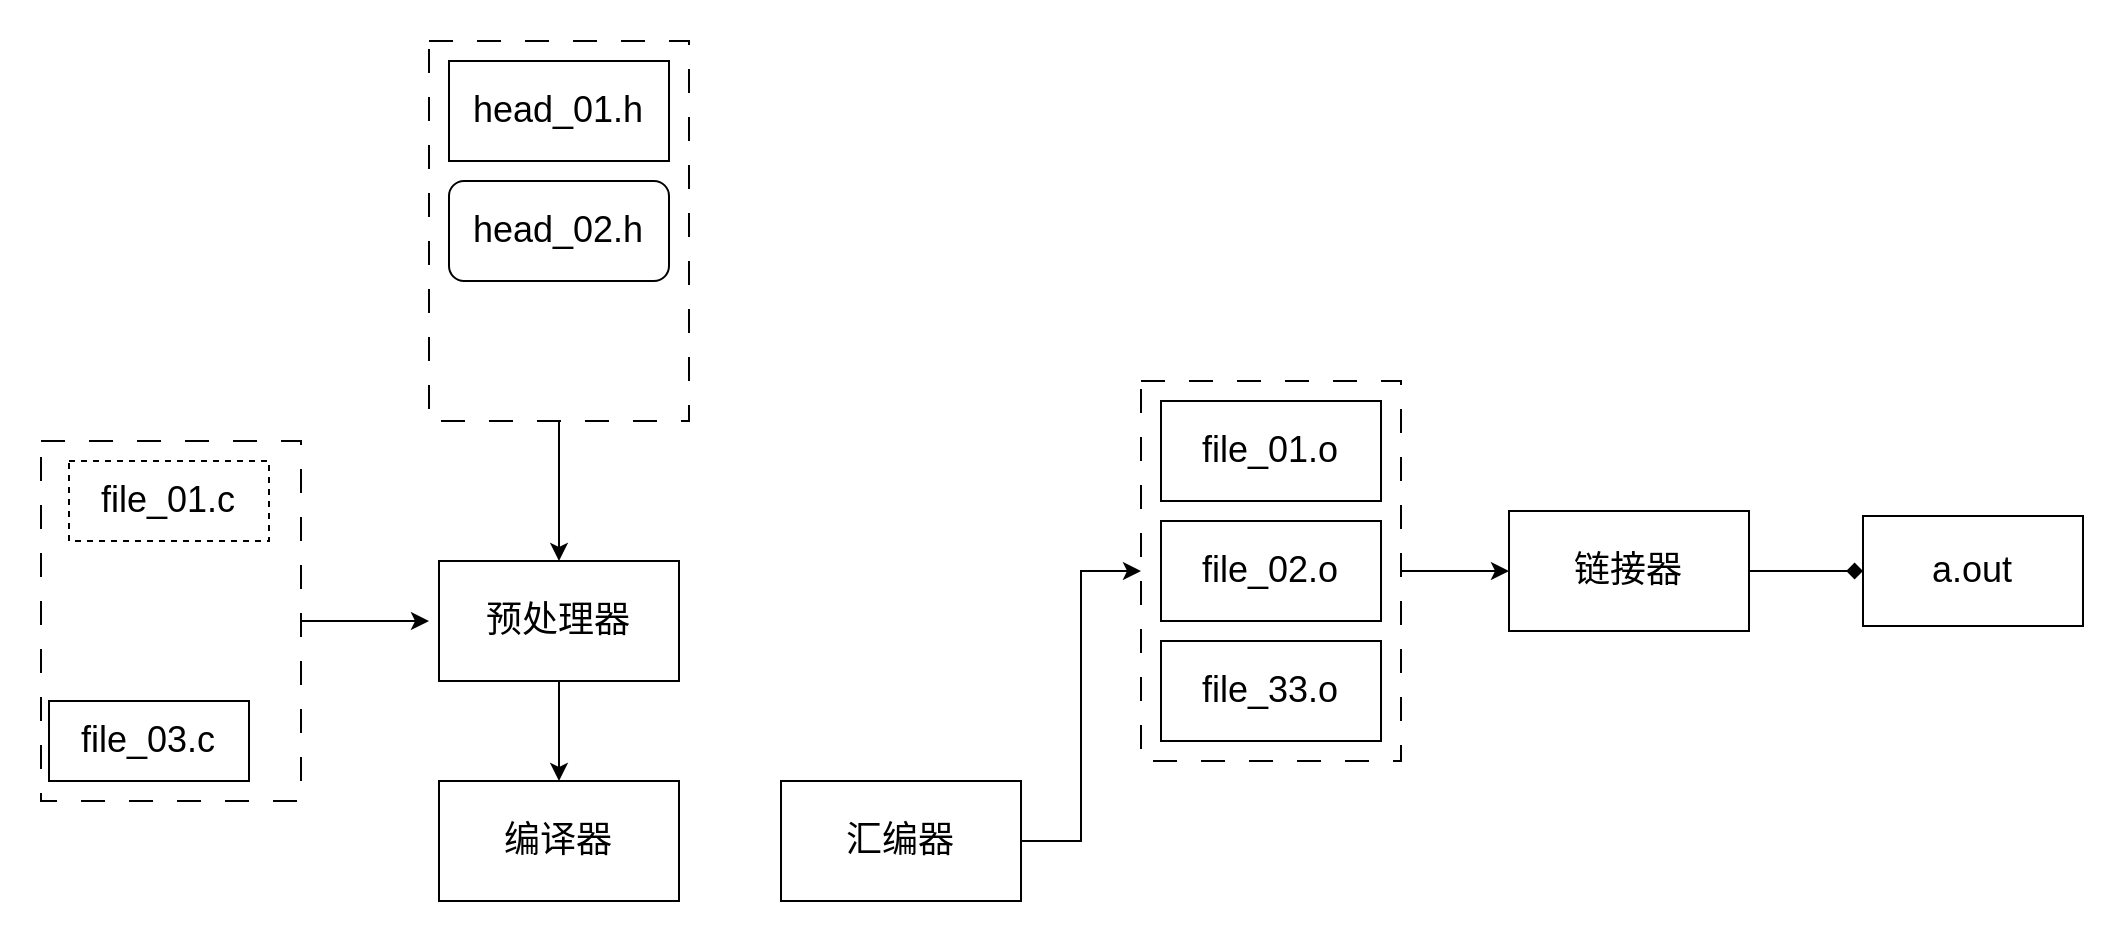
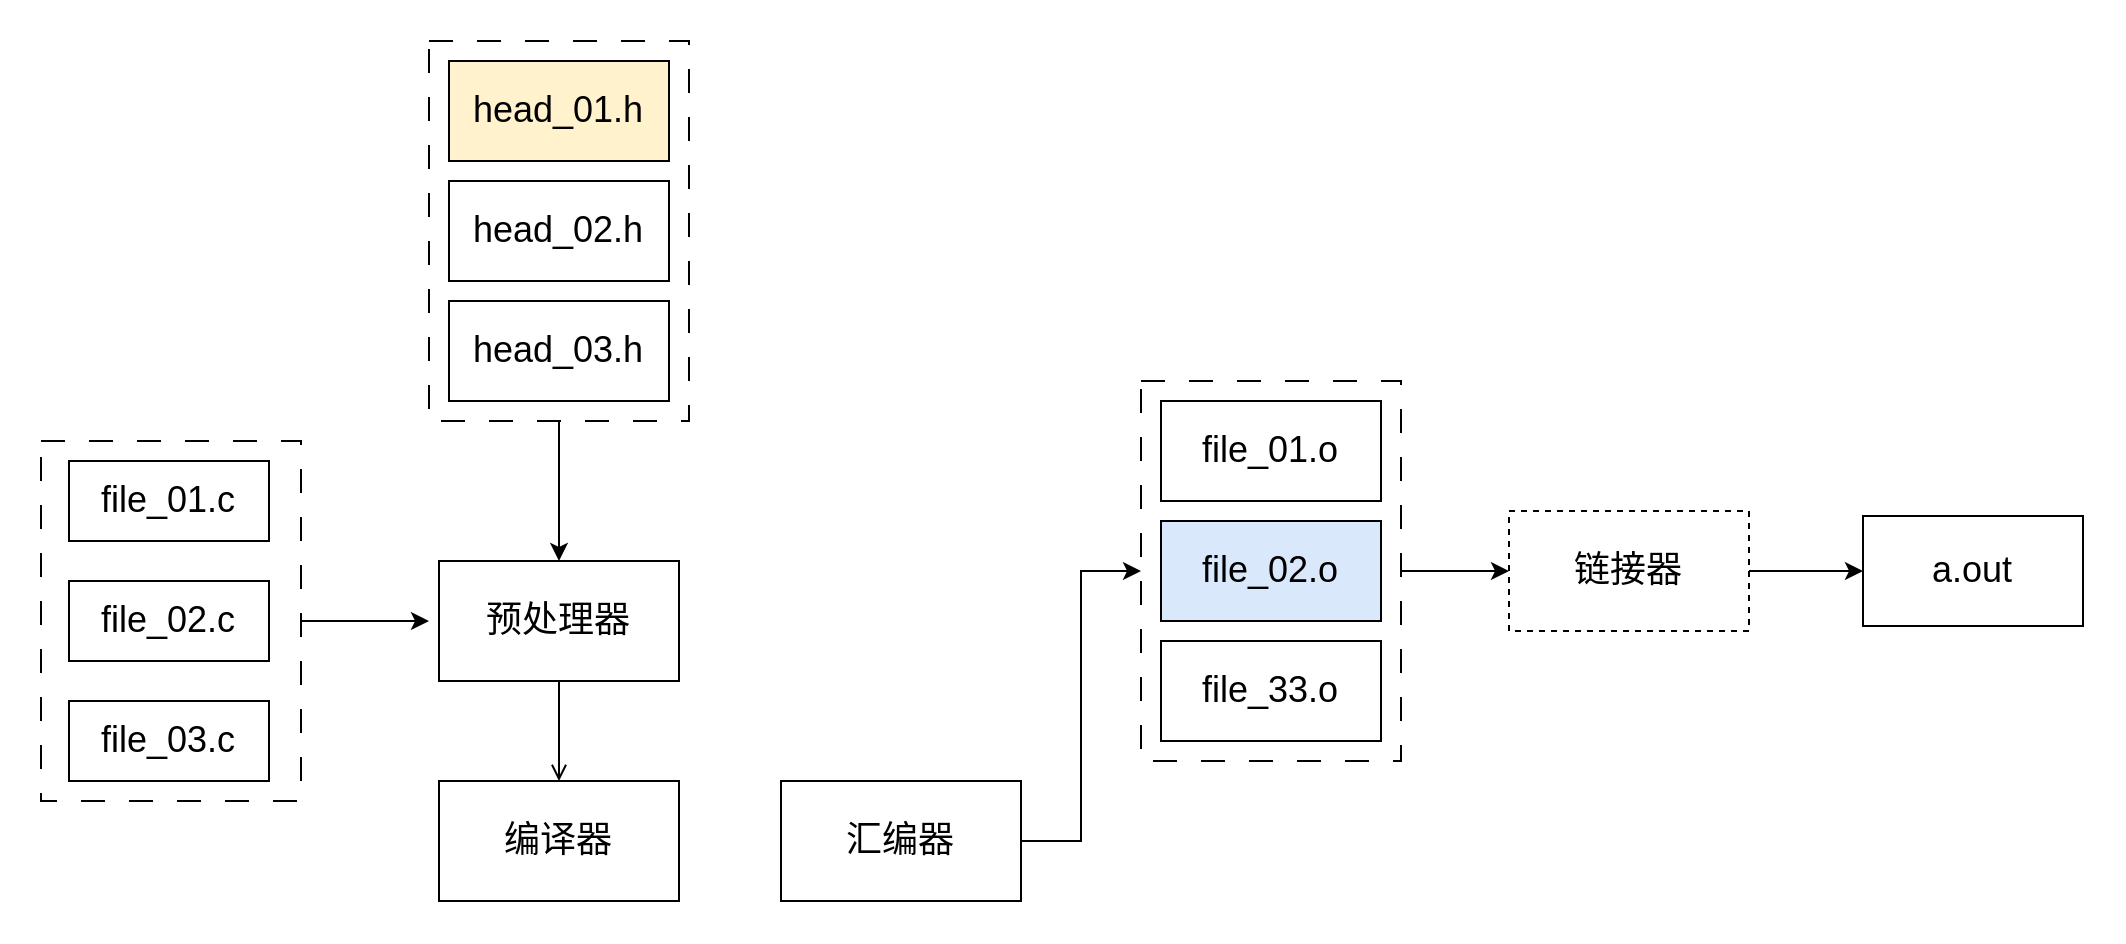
node "head_01.h": fillcolor #ffffff -> #fff2cc
node "head_02.h": shape rounded rectangle -> rectangle
node "head_03.h": added
node "file_01.c": style dashed -> solid
node "file_02.o": fillcolor #ffffff -> #dae8fc
node "链接器": style solid -> dashed
edge "链接器" -> "a.out": arrowhead diamond -> classic
node "file_02.c": added
node "file_03.c": moved (149, 741) -> (169, 741)
edge "预处理器" -> "编译器": arrowhead classic -> open
